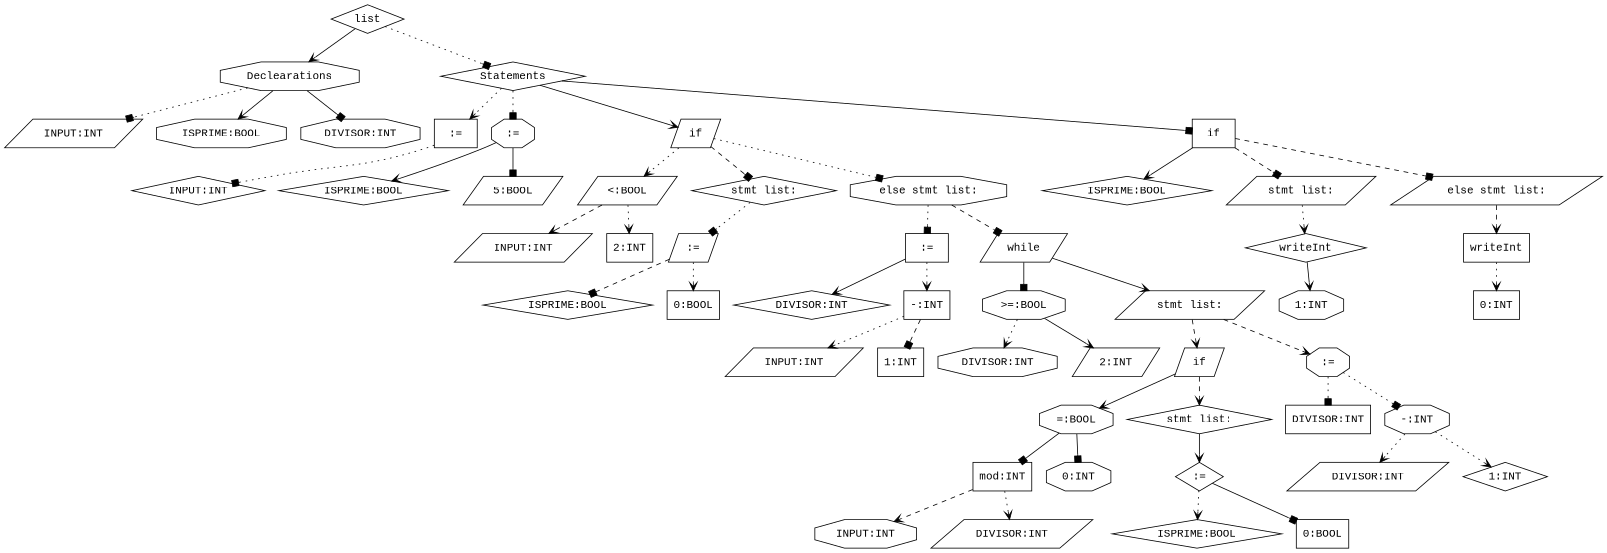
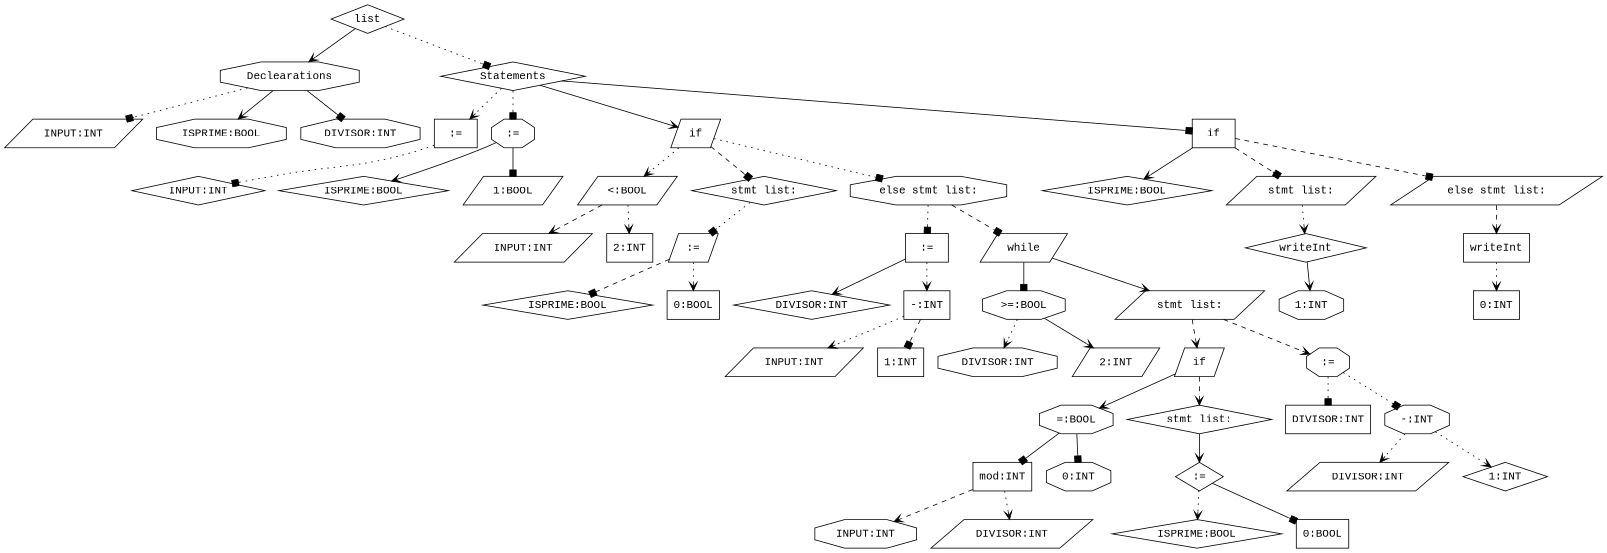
node "5:BOOL": label "5:BOOL" -> "1:BOOL"
